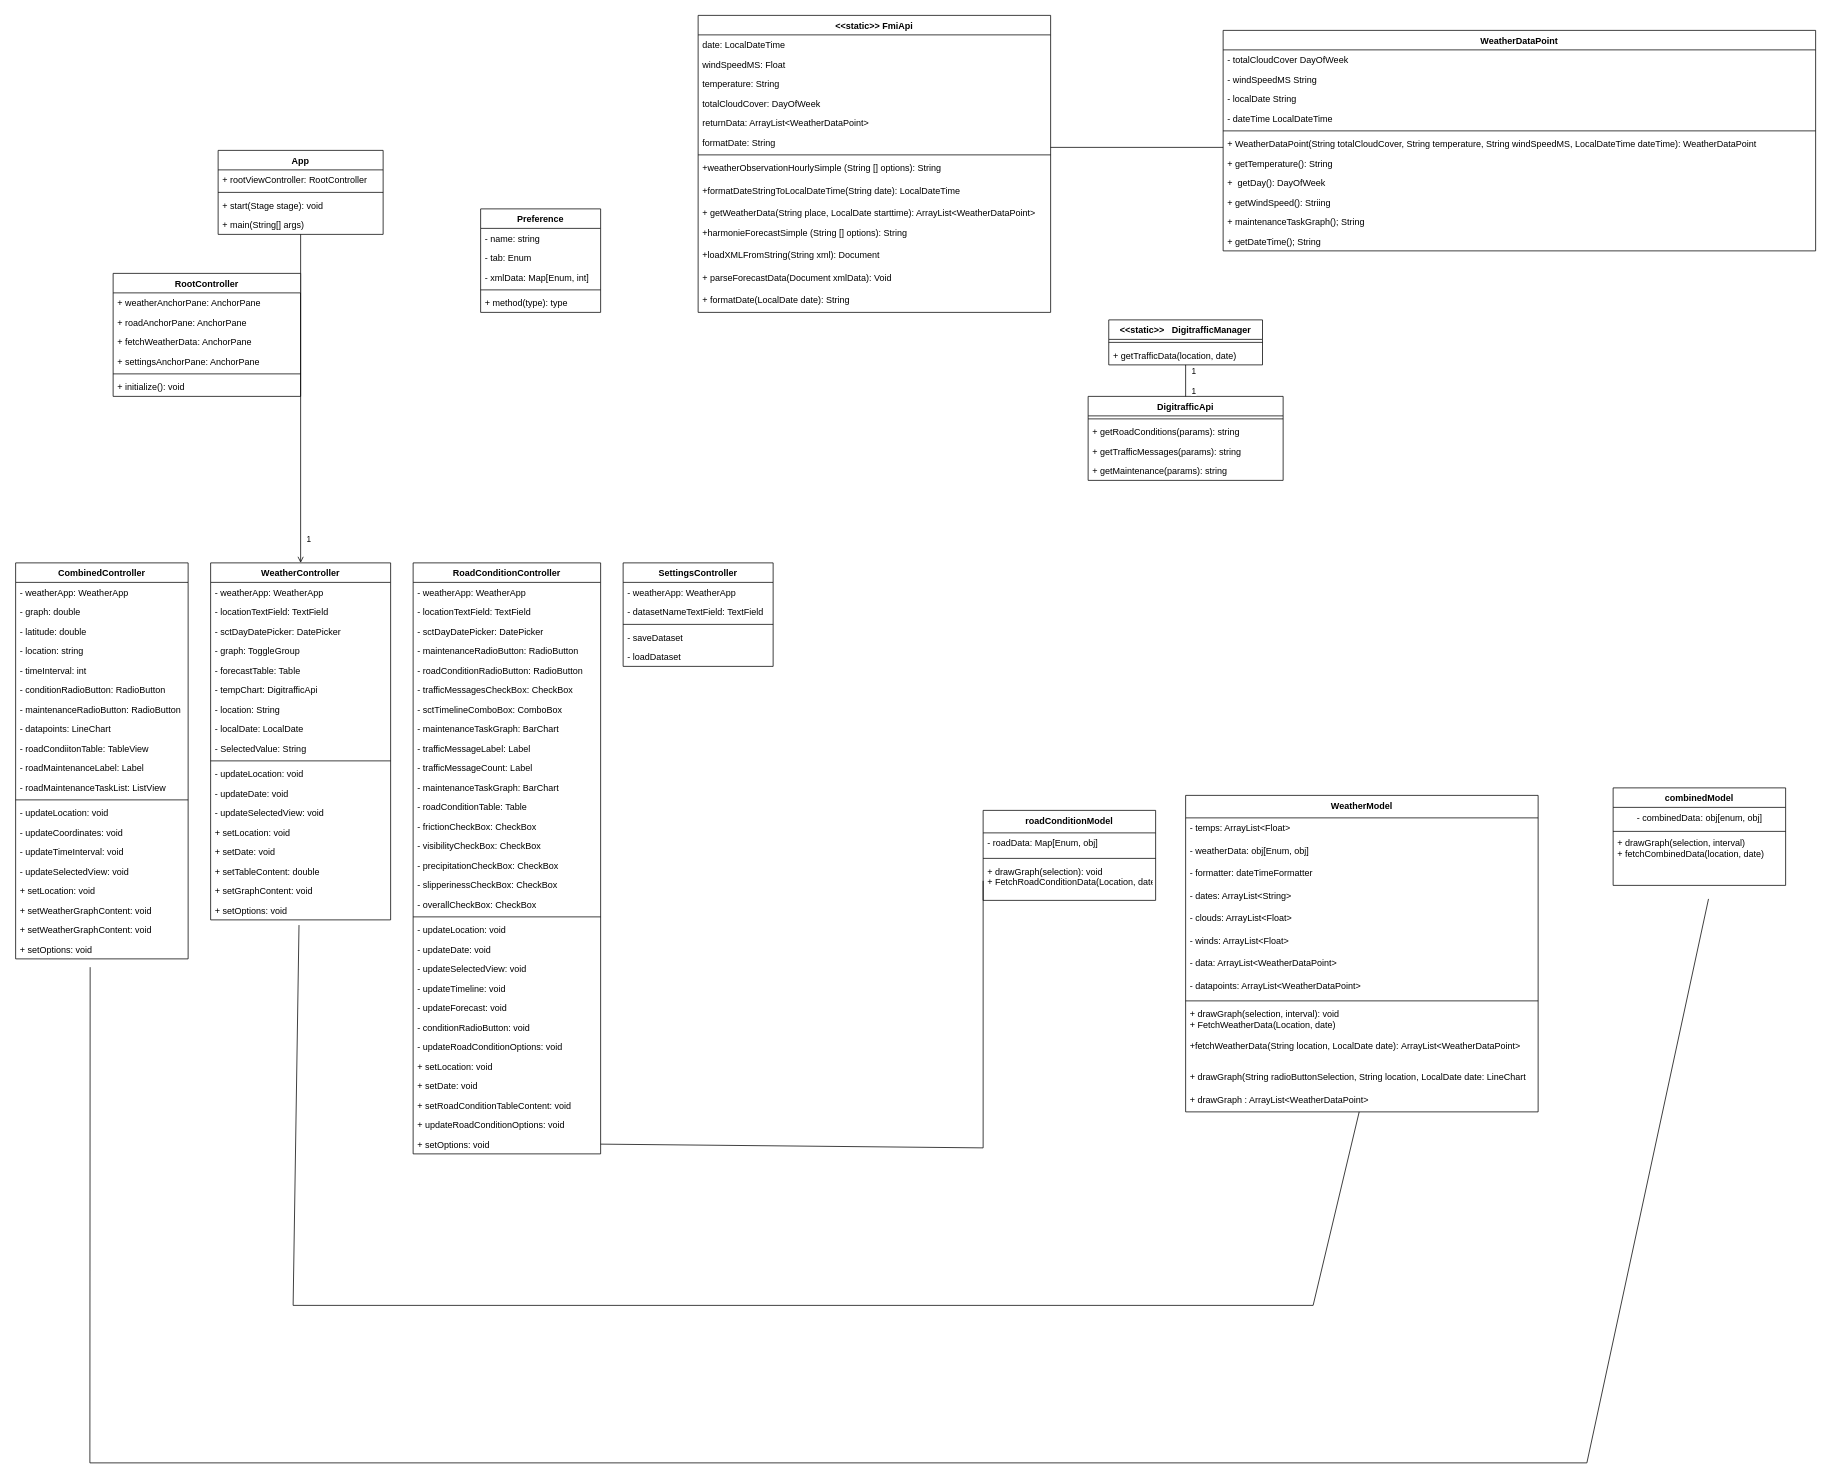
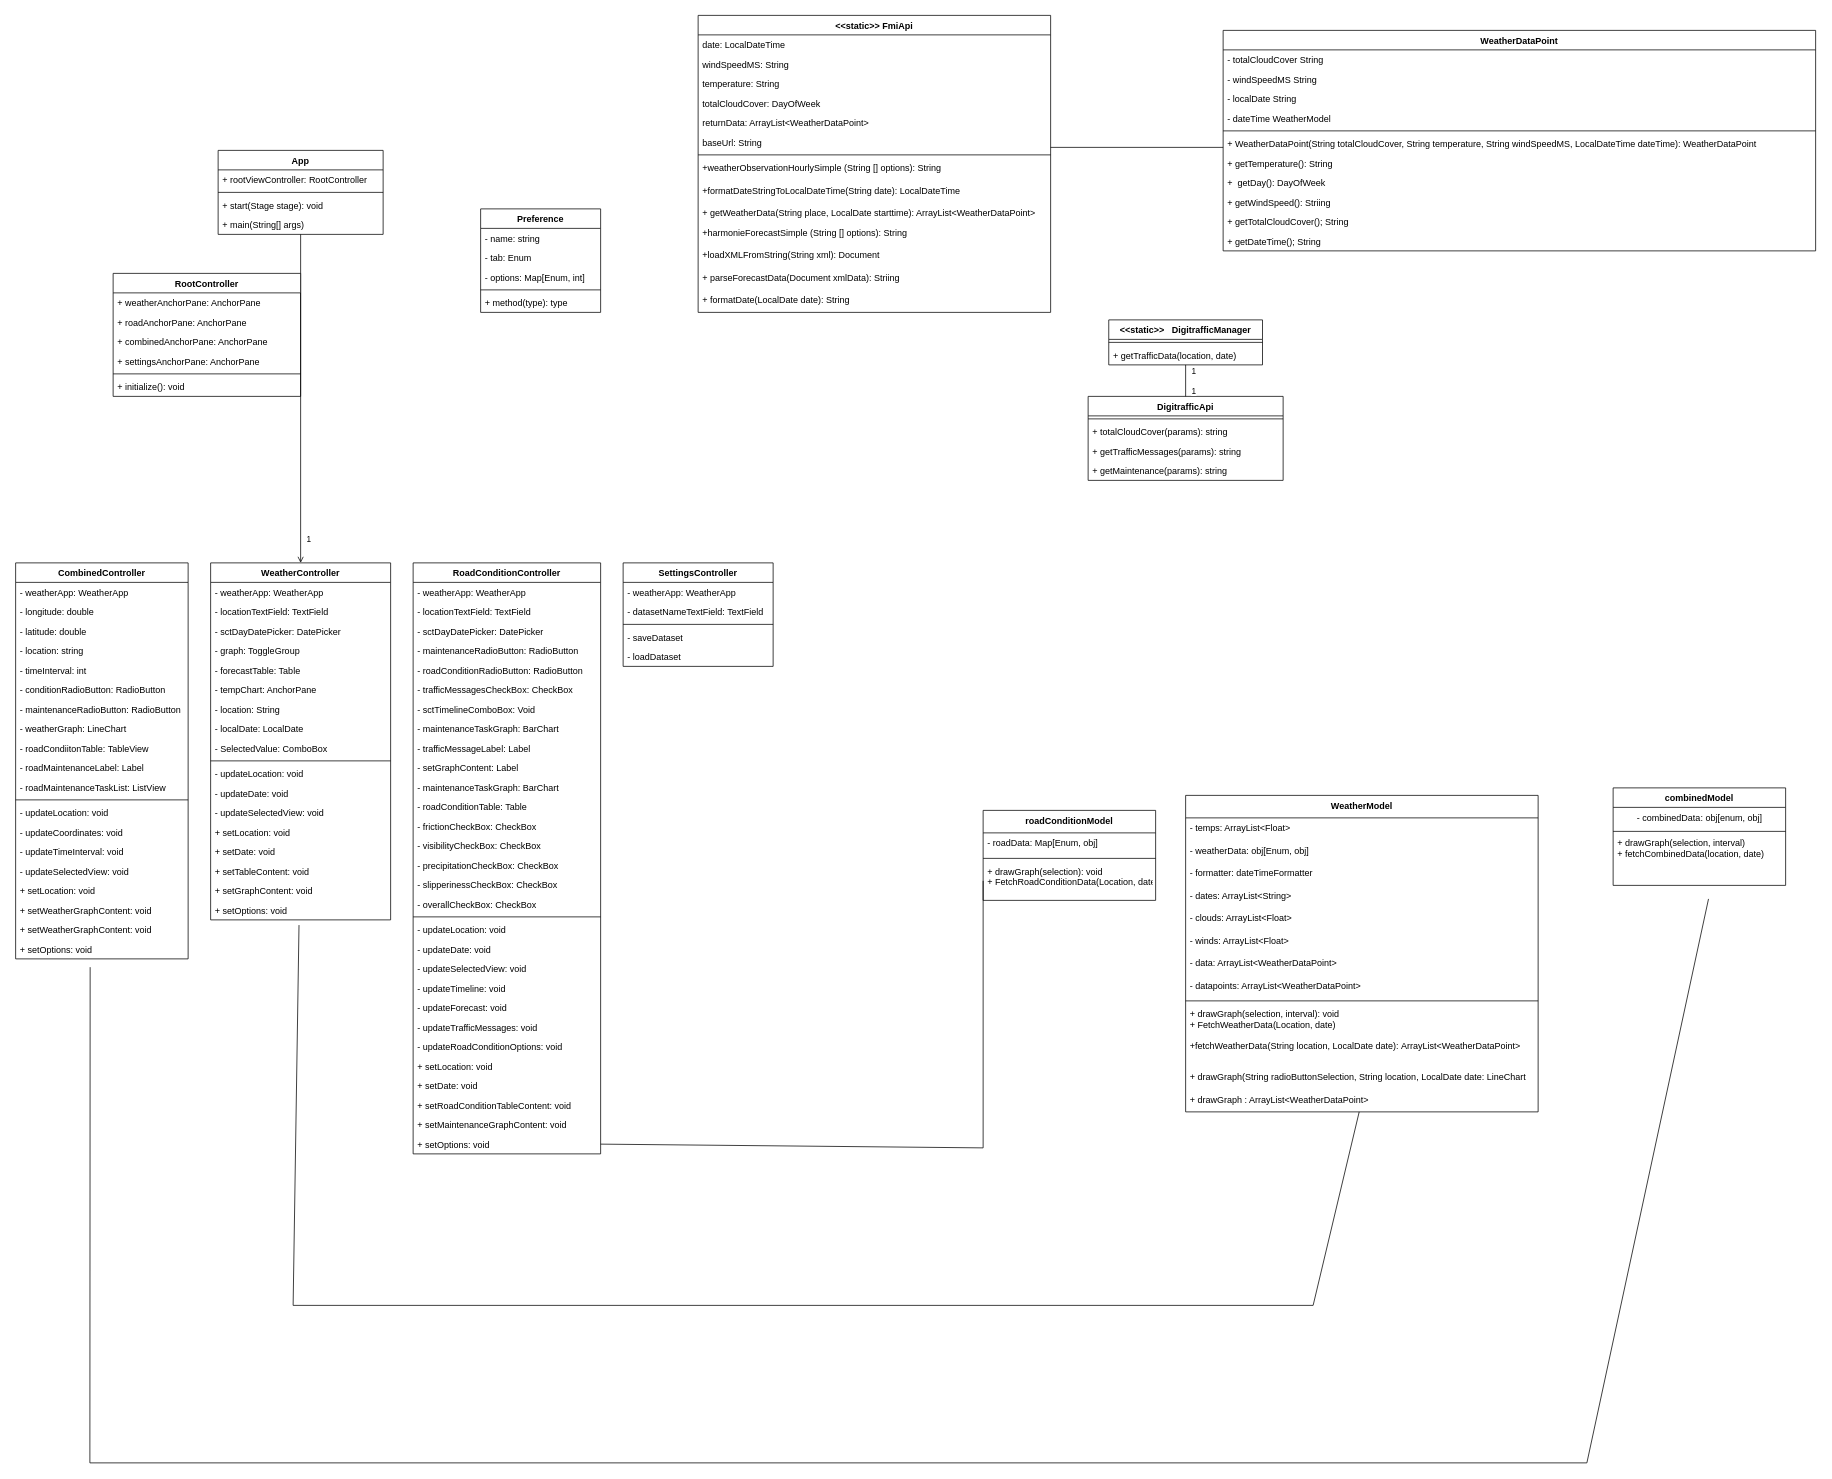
node "- totalCloudCover DayOfWeek": label "- totalCloudCover DayOfWeek" -> "- totalCloudCover String"
node "windSpeedMS: Float": label "windSpeedMS: Float" -> "windSpeedMS: String"
node "- dateTime LocalDateTime": label "- dateTime LocalDateTime" -> "- dateTime WeatherModel"
node "formatDate: String": label "formatDate: String" -> "baseUrl: String"
node "+ maintenanceTaskGraph(); String": label "+ maintenanceTaskGraph(); String" -> "+ getTotalCloudCover(); String"
node "- xmlData: Map[Enum, int]": label "- xmlData: Map[Enum, int]" -> "- options: Map[Enum, int]"
node "+ parseForecastData(Document xmlData): Void": label "+ parseForecastData(Document xmlData): Void" -> "+ parseForecastData(Document xmlData): Striing"
node "+ fetchWeatherData: AnchorPane": label "+ fetchWeatherData: AnchorPane" -> "+ combinedAnchorPane: AnchorPane"
node "+ getRoadConditions(params): string": label "+ getRoadConditions(params): string" -> "+ totalCloudCover(params): string"
node "- graph: double": label "- graph: double" -> "- longitude: double"
node "- tempChart: DigitrafficApi": label "- tempChart: DigitrafficApi" -> "- tempChart: AnchorPane"
node "- sctTimelineComboBox: ComboBox": label "- sctTimelineComboBox: ComboBox" -> "- sctTimelineComboBox: Void"
node "- datapoints: LineChart": label "- datapoints: LineChart" -> "- weatherGraph: LineChart"
node "- SelectedValue: String": label "- SelectedValue: String" -> "- SelectedValue: ComboBox"
node "- trafficMessageCount: Label": label "- trafficMessageCount: Label" -> "- setGraphContent: Label"
node "+ setTableContent: double": label "+ setTableContent: double" -> "+ setTableContent: void"
node "- conditionRadioButton: void": label "- conditionRadioButton: void" -> "- updateTrafficMessages: void"
node "+ updateRoadConditionOptions: void": label "+ updateRoadConditionOptions: void" -> "+ setMaintenanceGraphContent: void"
